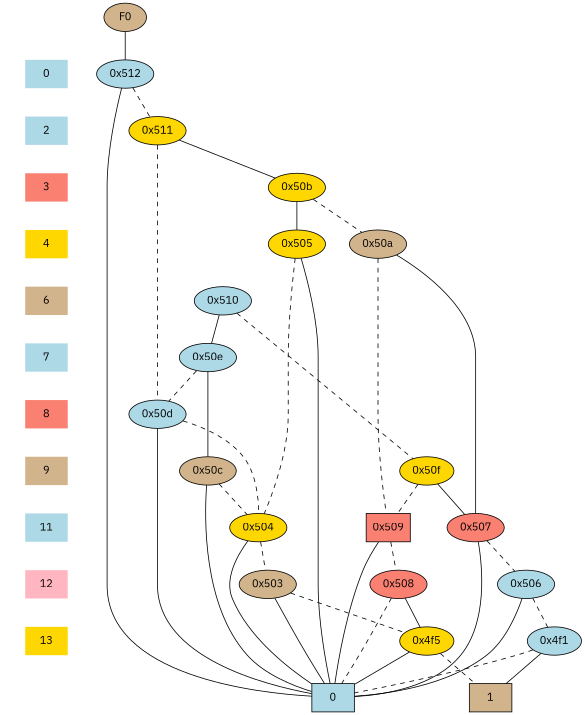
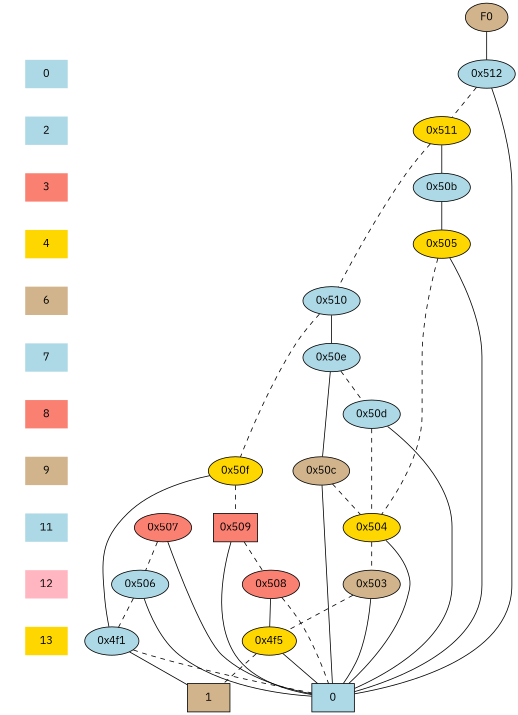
node "0x50b": fillcolor gold -> lightblue
node "0x50a": removed
edge "0x511" -- "0x50d": now "0x511" -- "0x510"
edge "0x50f" -- "0x507": now "0x50f" -- "0x4f1"
